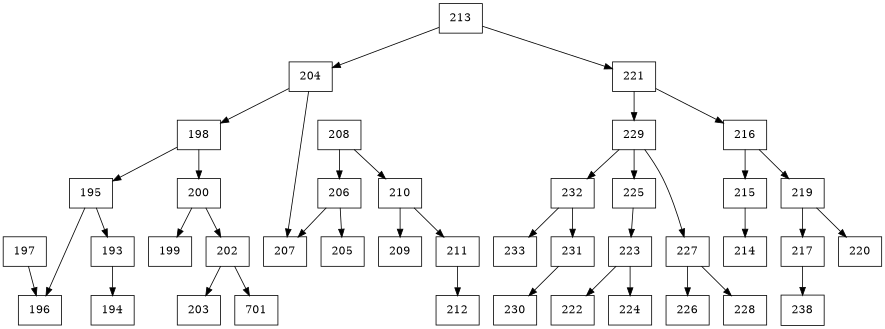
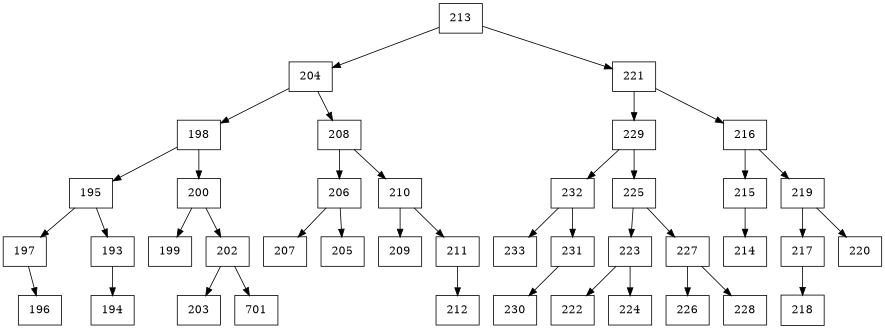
edge "204" -> "207": now "204" -> "208"
edge "229" -> "227": now "225" -> "227"
edge "195" -> "196": now "195" -> "197"
node "238": label "238" -> "218"
